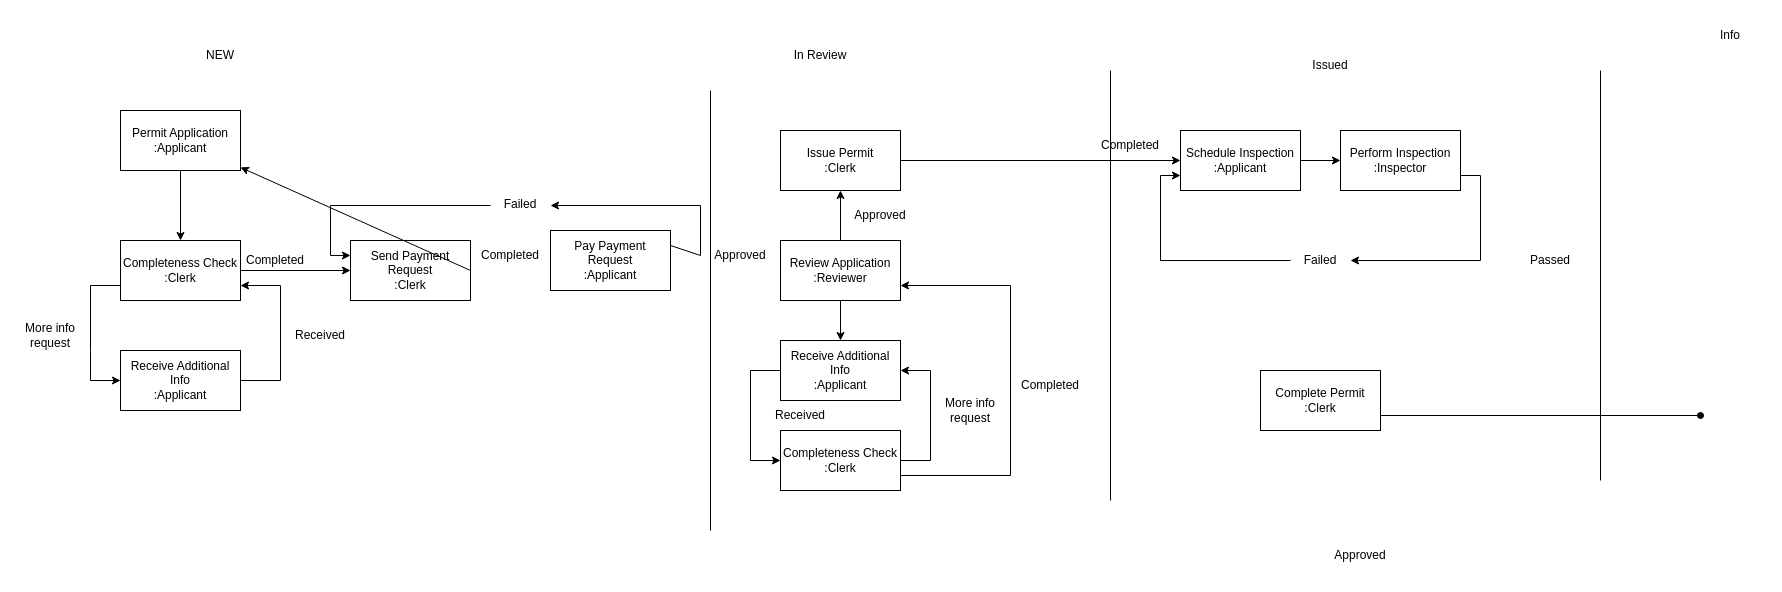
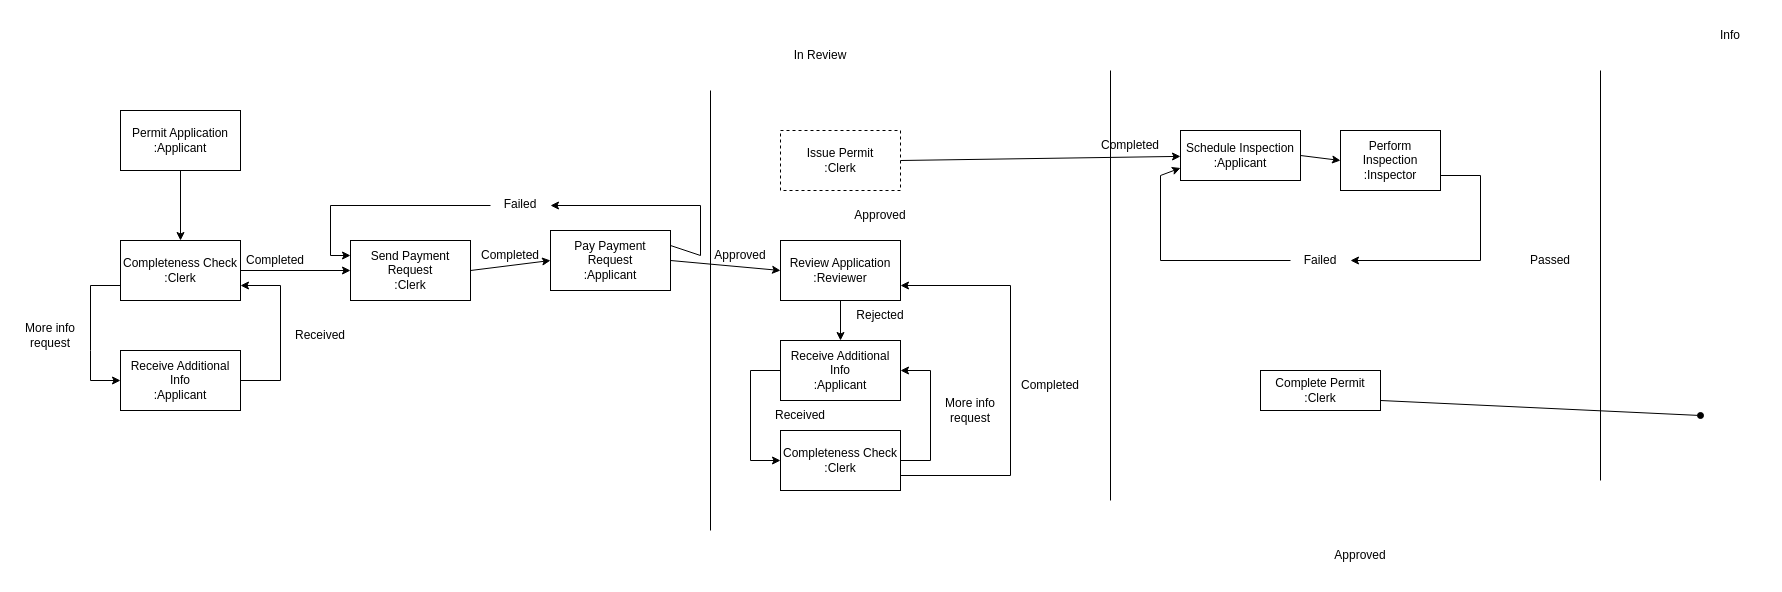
node "NEW": removed
node "Issued": removed
node "Issue Permit :Clerk": style solid -> dashed
node "Schedule Inspection :Applicant": size 120x60 -> 120x50
node "Perform Inspection :Inspector": size 120x60 -> 100x60
edge "Review Application :Reviewer" -> "Issue Permit :Clerk": removed
edge "Send Payment Request :Clerk" -> "Permit Application :Applicant": now "Send Payment Request :Clerk" -> "Pay Payment Request :Applicant"
edge "Pay Payment Request :Applicant" -> "Review Application :Reviewer": added
node "Rejected": added
node "Complete Permit :Clerk": size 120x60 -> 120x40
